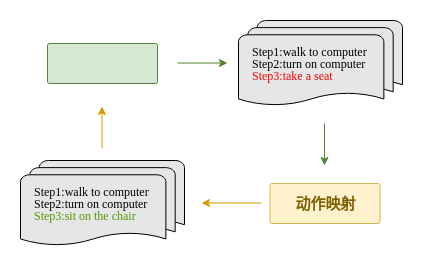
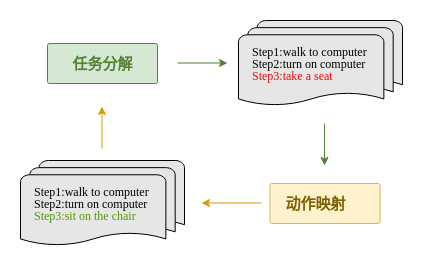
node "任务分解": added
node "动作映射": moved (325, 204) -> (315, 204)
